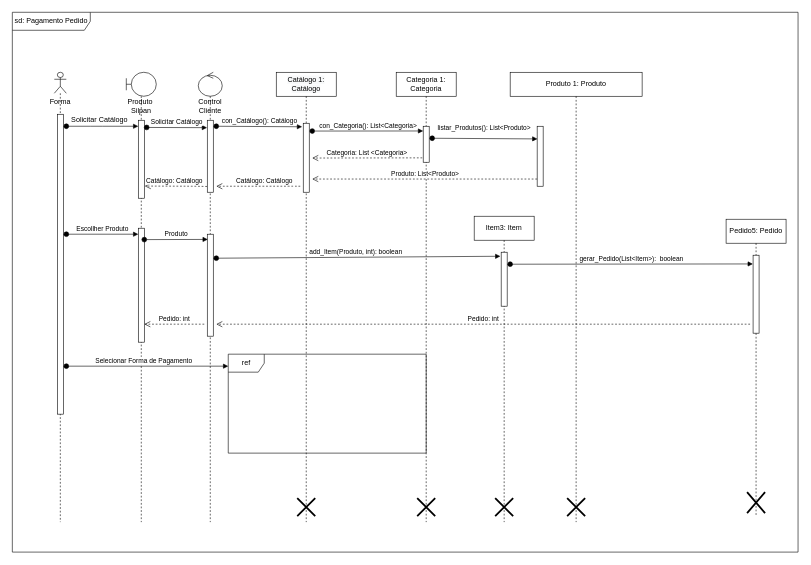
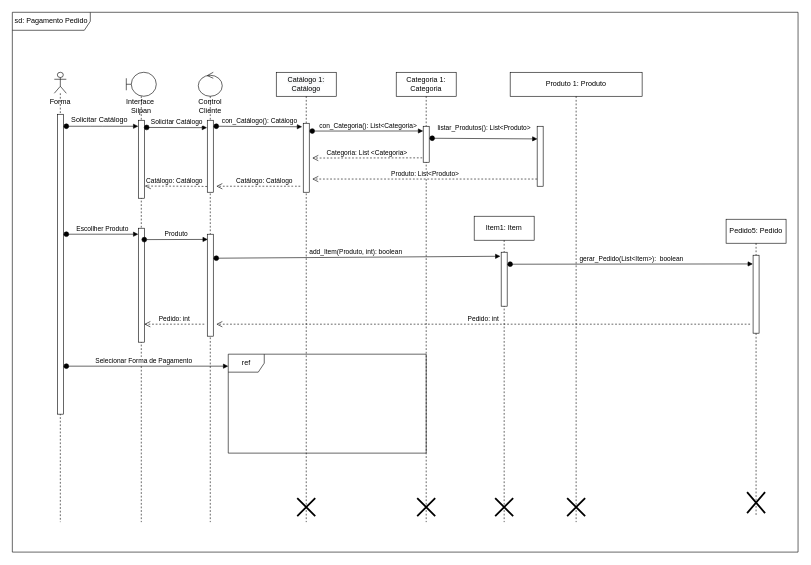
node "Produto Silpan": label "Produto Silpan" -> "Interface Silpan"
node "Item3: Item": label "Item3: Item" -> "Item1: Item"
